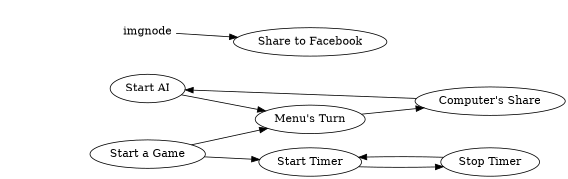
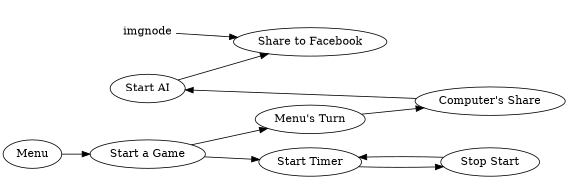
edge "Start AI" -> "Menu's Turn": now "Start AI" -> "Share to Facebook"
node "Menu": added
node "Stop Timer": label "Stop Timer" -> "Stop Start"
